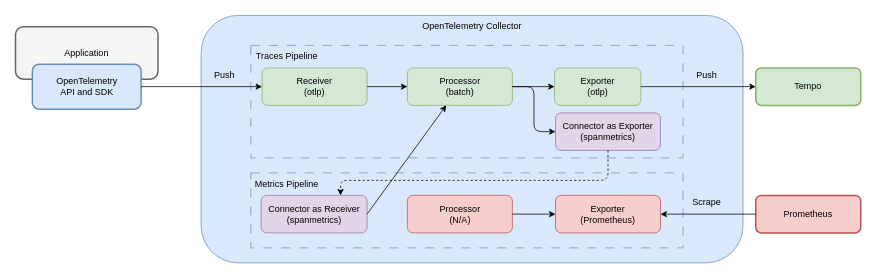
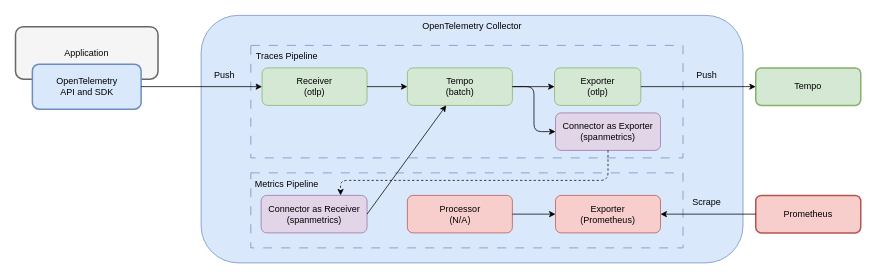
node "Processor (batch)": label "Processor (batch)" -> "Tempo (batch)"
